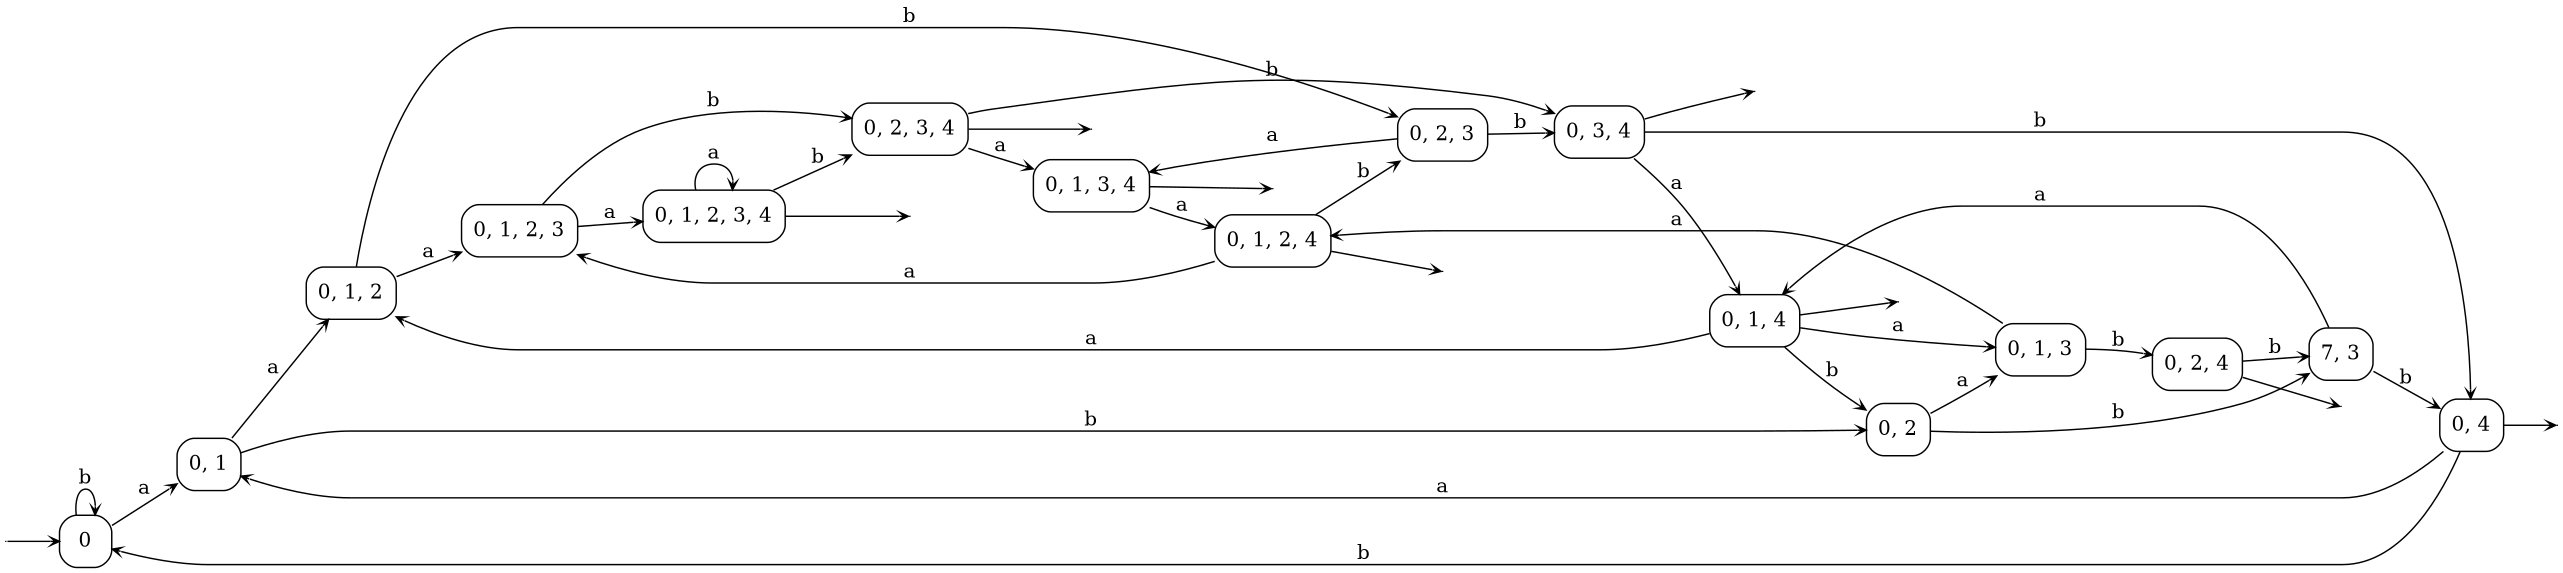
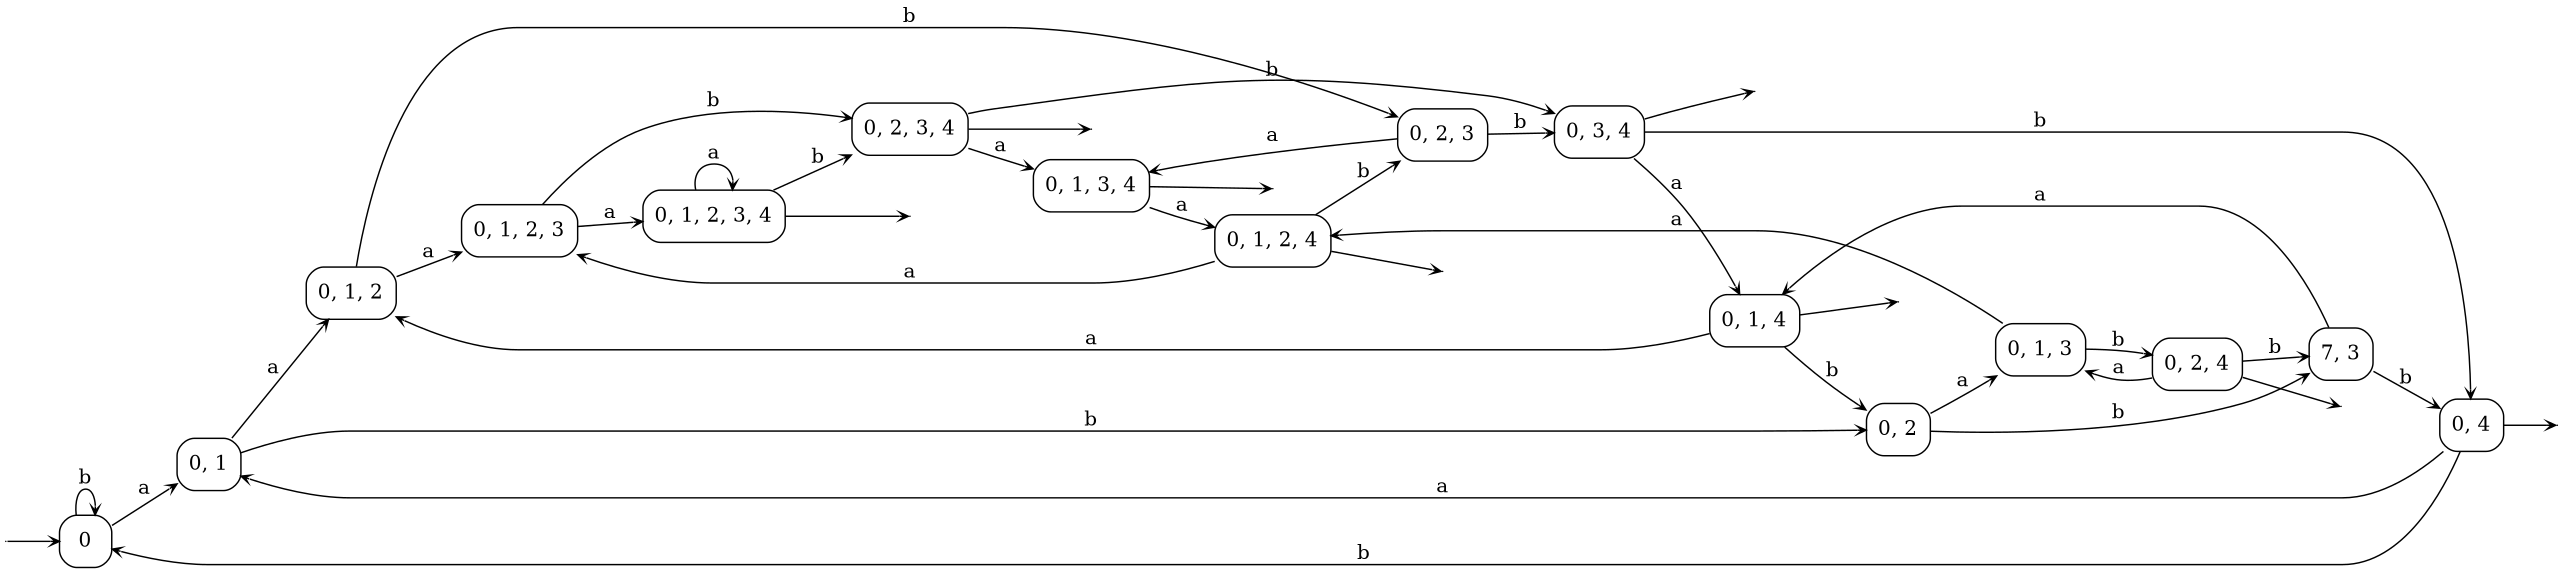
edge "0, 1, 4" -> "0, 1, 3": now "0, 2, 4" -> "0, 1, 3"
